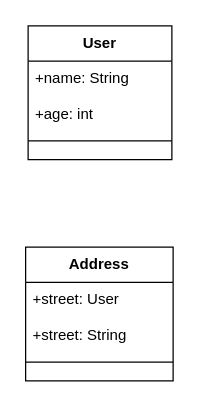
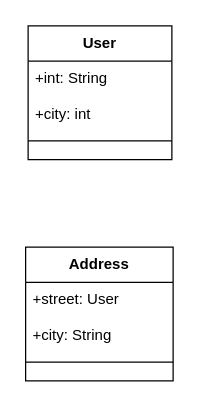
node "+name: String": label "+name: String" -> "+int: String"
node "+age: int": label "+age: int" -> "+city: int"
node "+street: String": label "+street: String" -> "+city: String"
